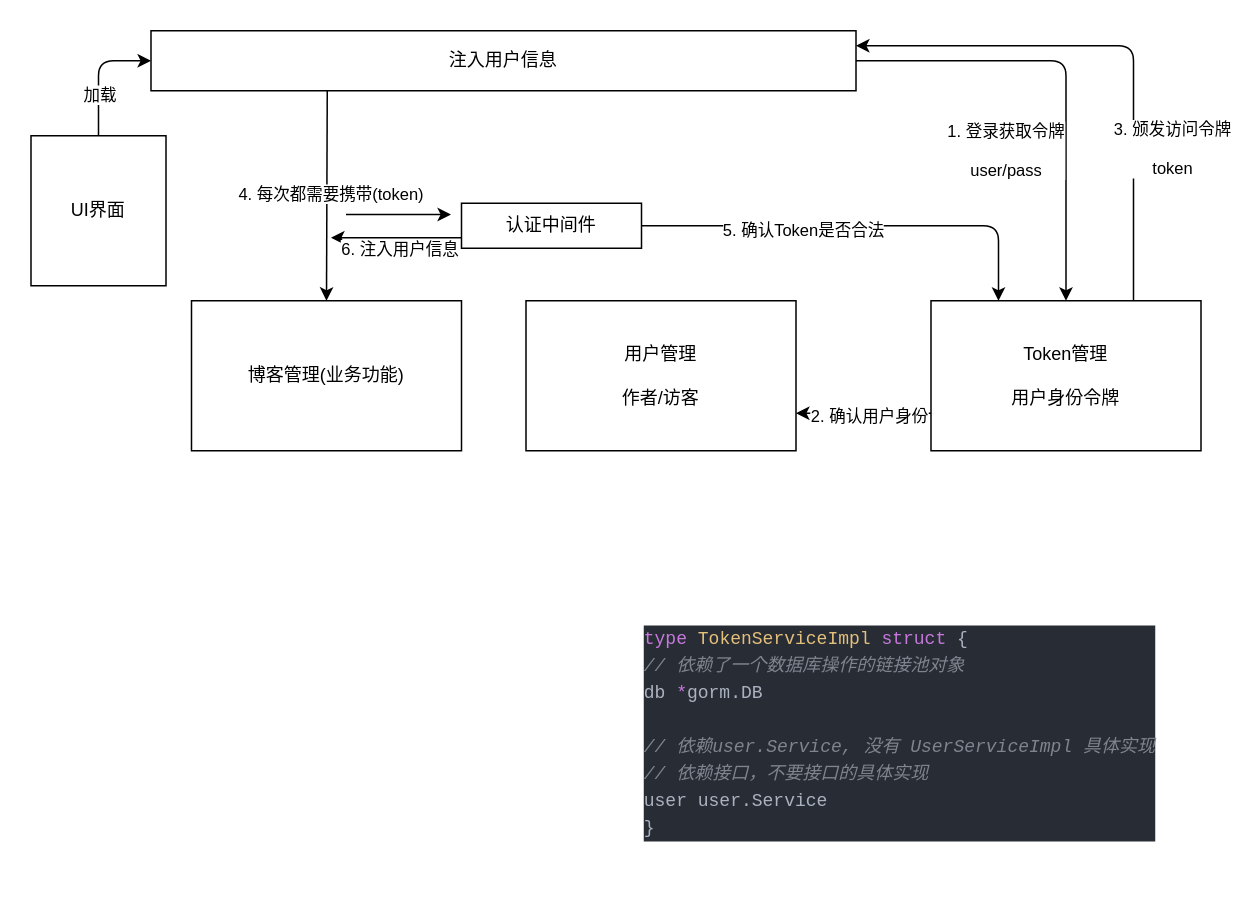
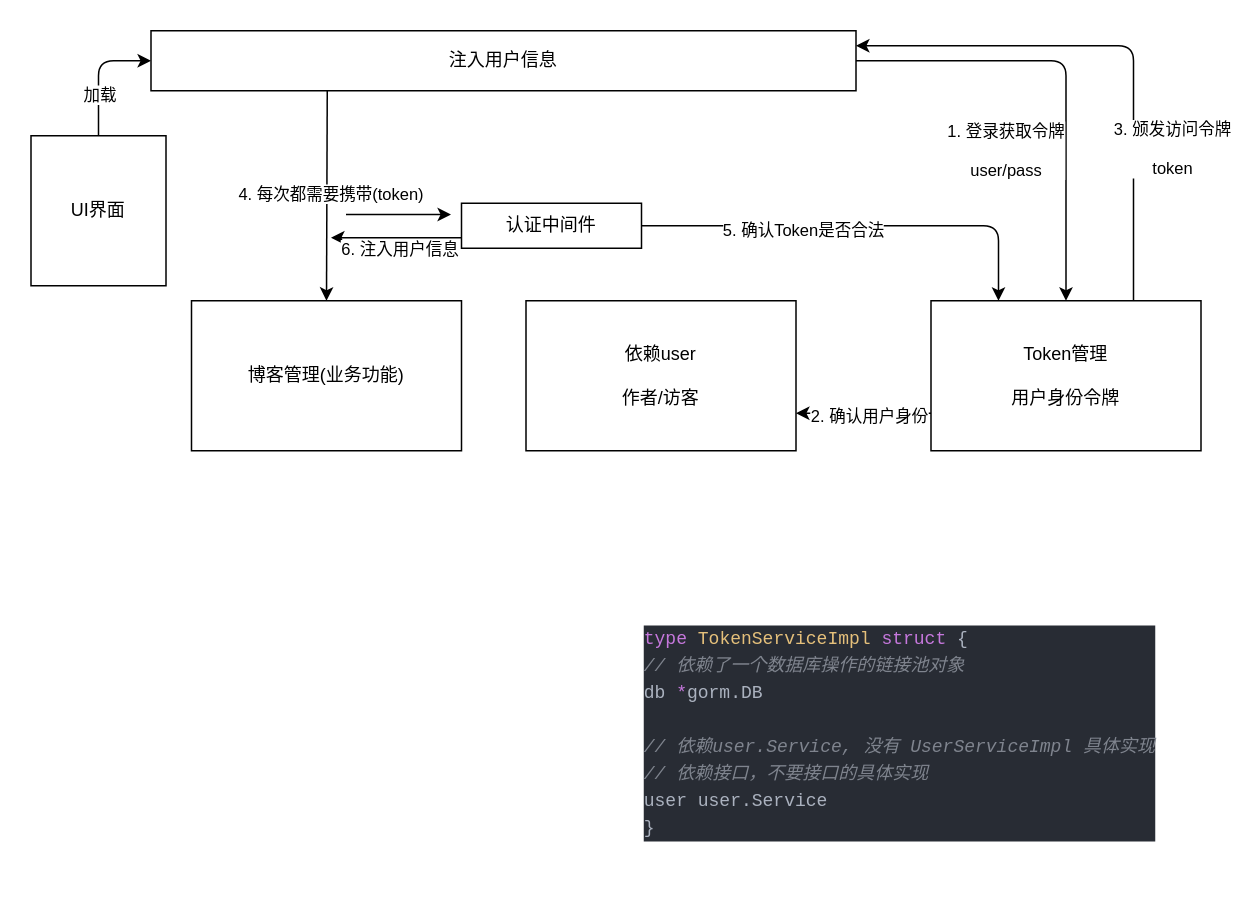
node "用户管理 作者/访客": label "用户管理 作者/访客" -> "依赖user 作者/访客"
